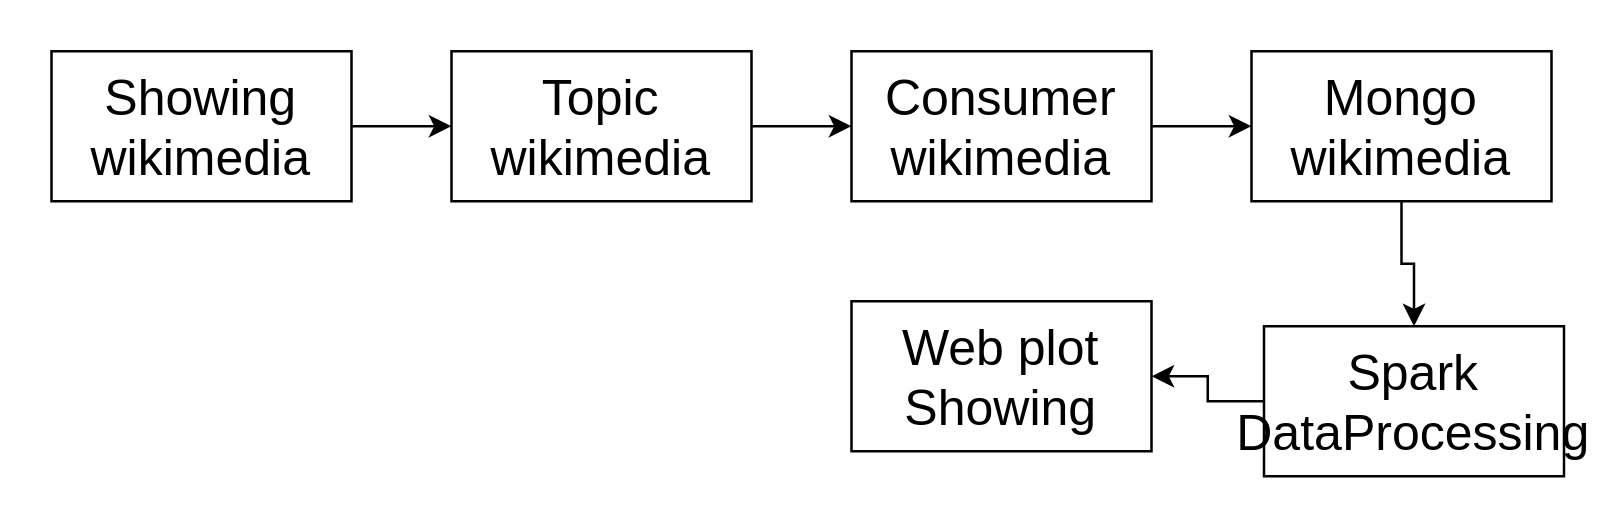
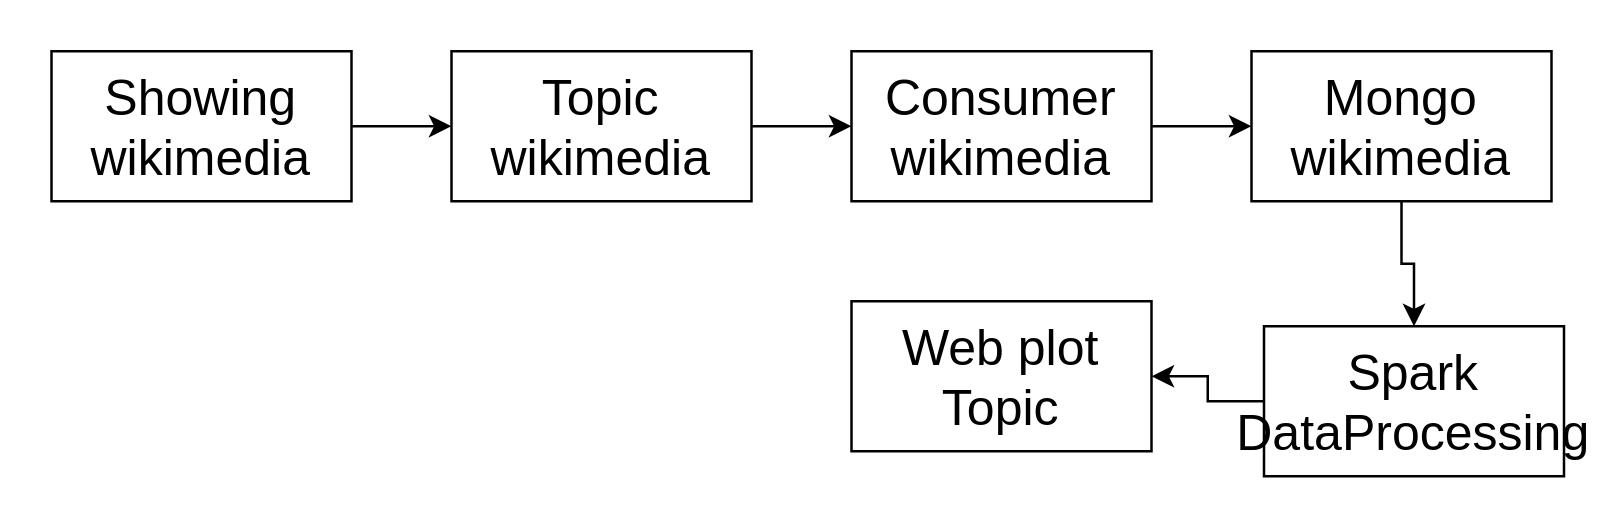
node "Web plot Showing": label "Web plot Showing" -> "Web plot Topic"
